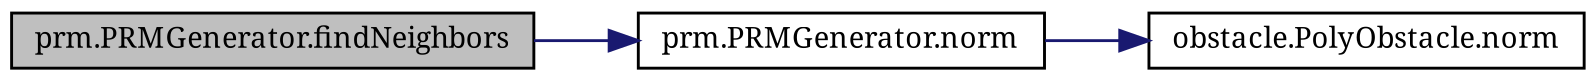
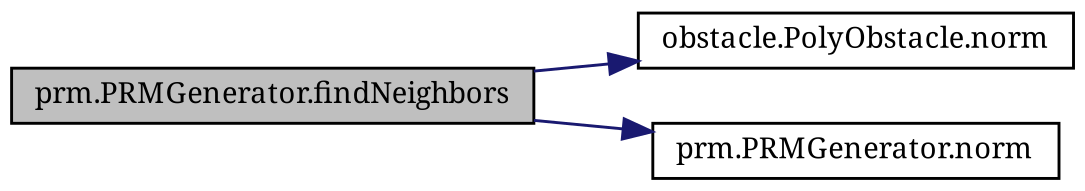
edge "prm.PRMGenerator.norm" -> "obstacle.PolyObstacle.norm": now "prm.PRMGenerator.findNeighbors" -> "obstacle.PolyObstacle.norm"
